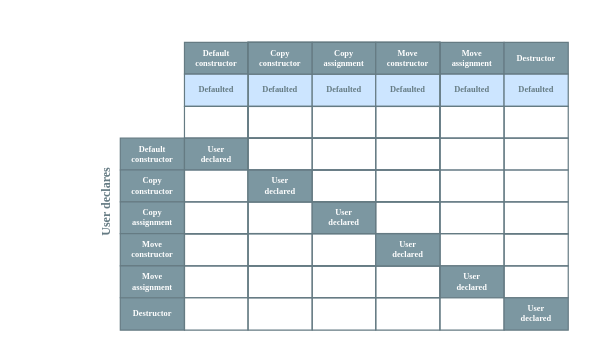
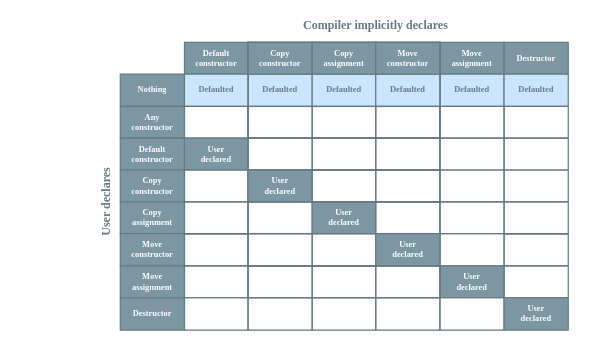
node "Compiler implicitly declares": added
node "Nothing": added
node "Any constructor": added
